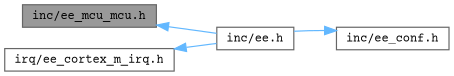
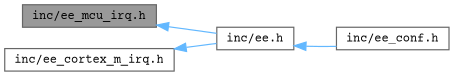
node "inc/ee_mcu_mcu.h": label "inc/ee_mcu_mcu.h" -> "inc/ee_mcu_irq.h"
edge "inc/ee.h" -> "inc/ee_conf.h": reversed
node "irq/ee_cortex_m_irq.h": label "irq/ee_cortex_m_irq.h" -> "inc/ee_cortex_m_irq.h"
